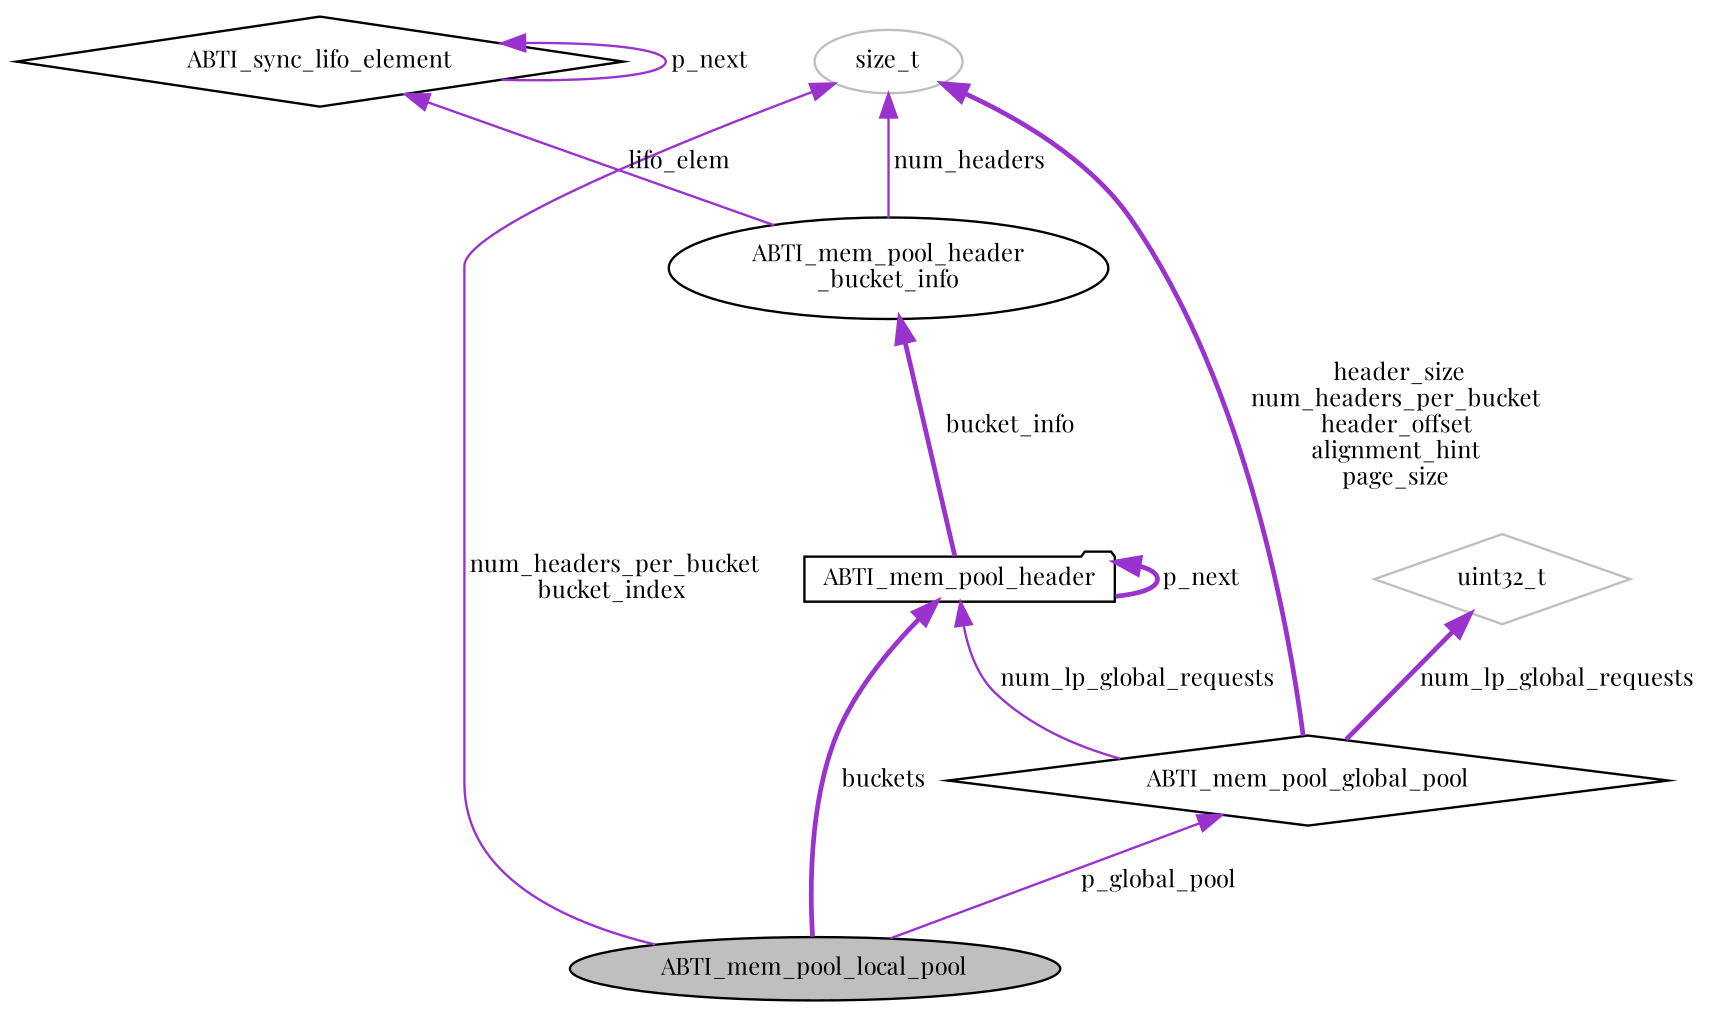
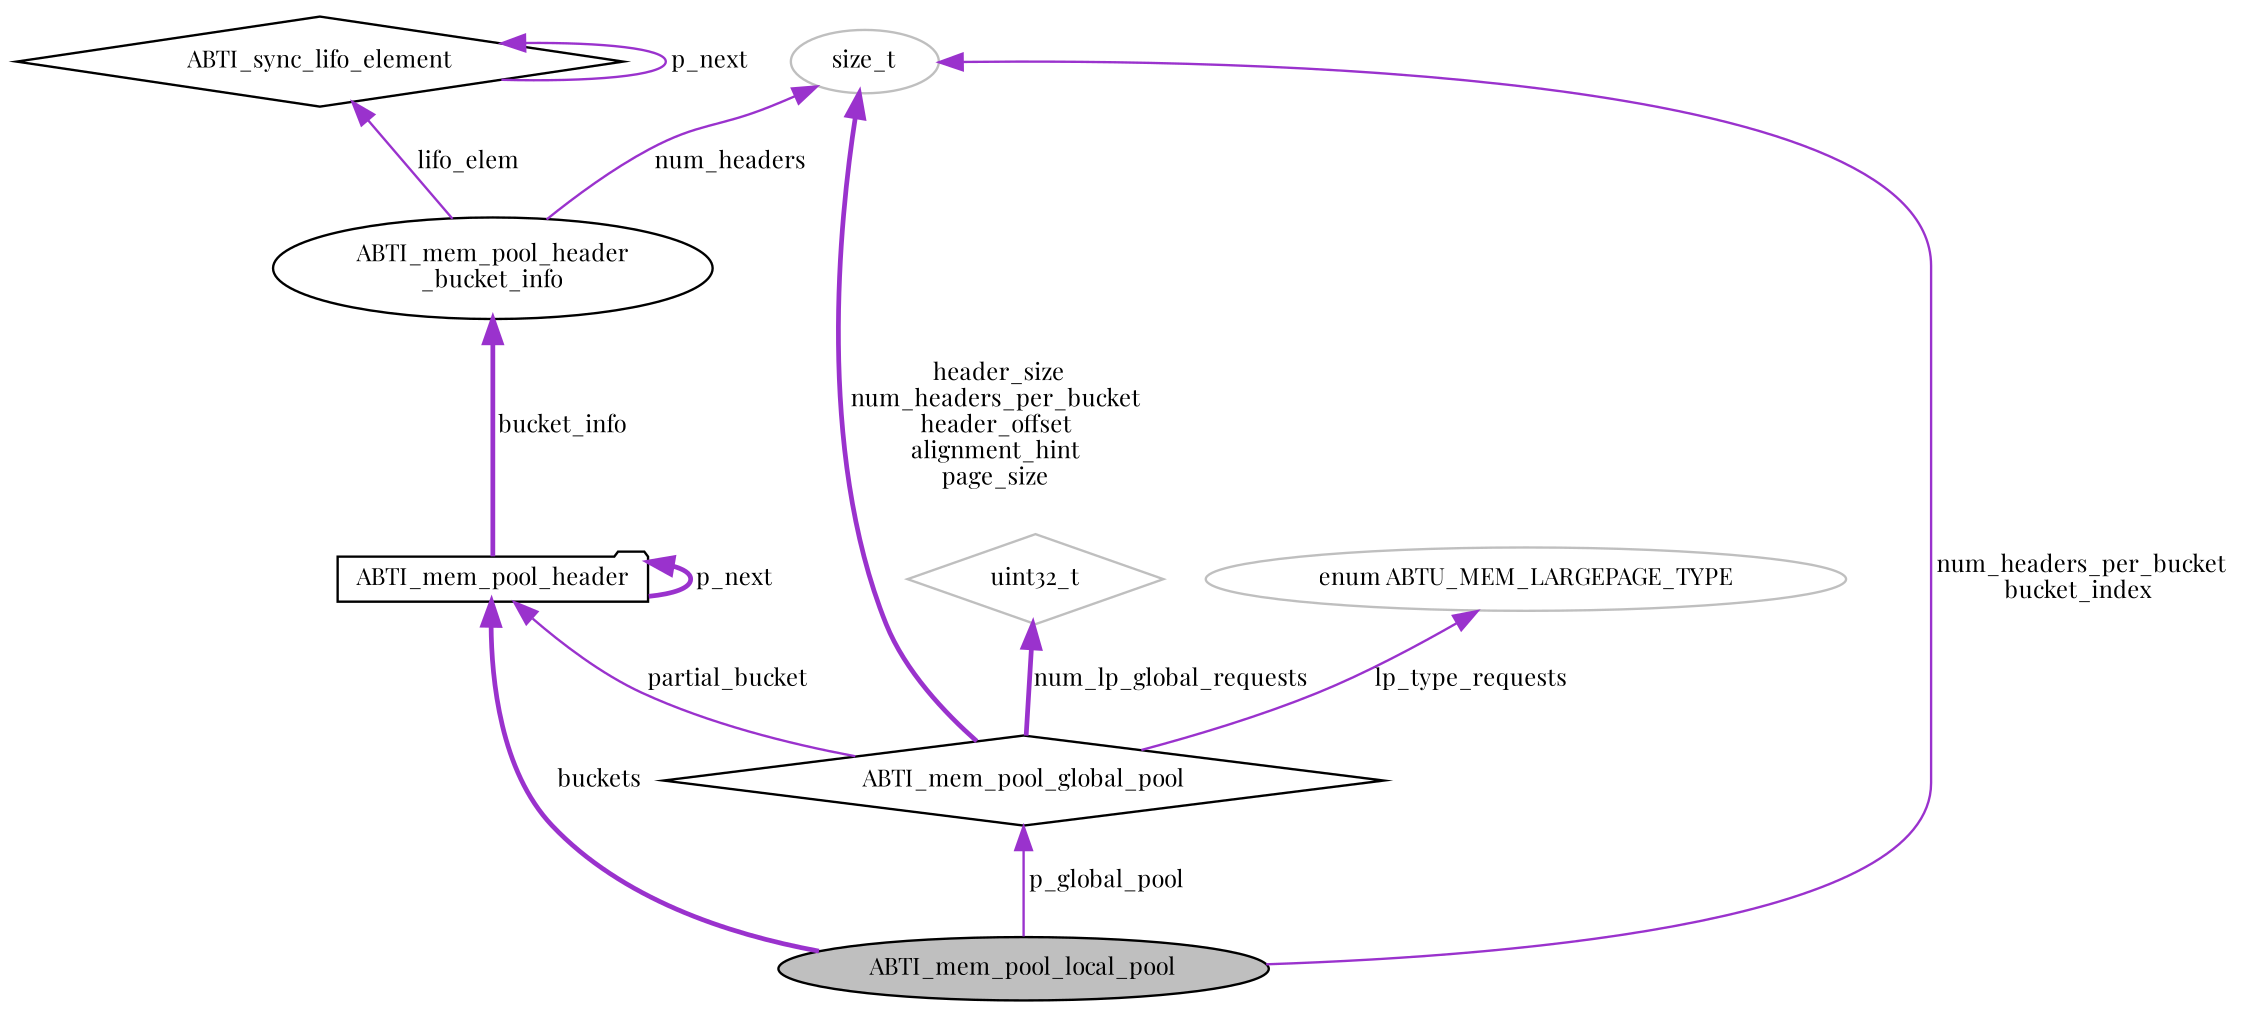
node "enum ABTU_MEM_LARGEPAGE_TYPE": added
edge "ABTI_mem_pool_global_pool" -> "ABTI_mem_pool_header": label " num_lp_global_requests" -> " partial_bucket"
